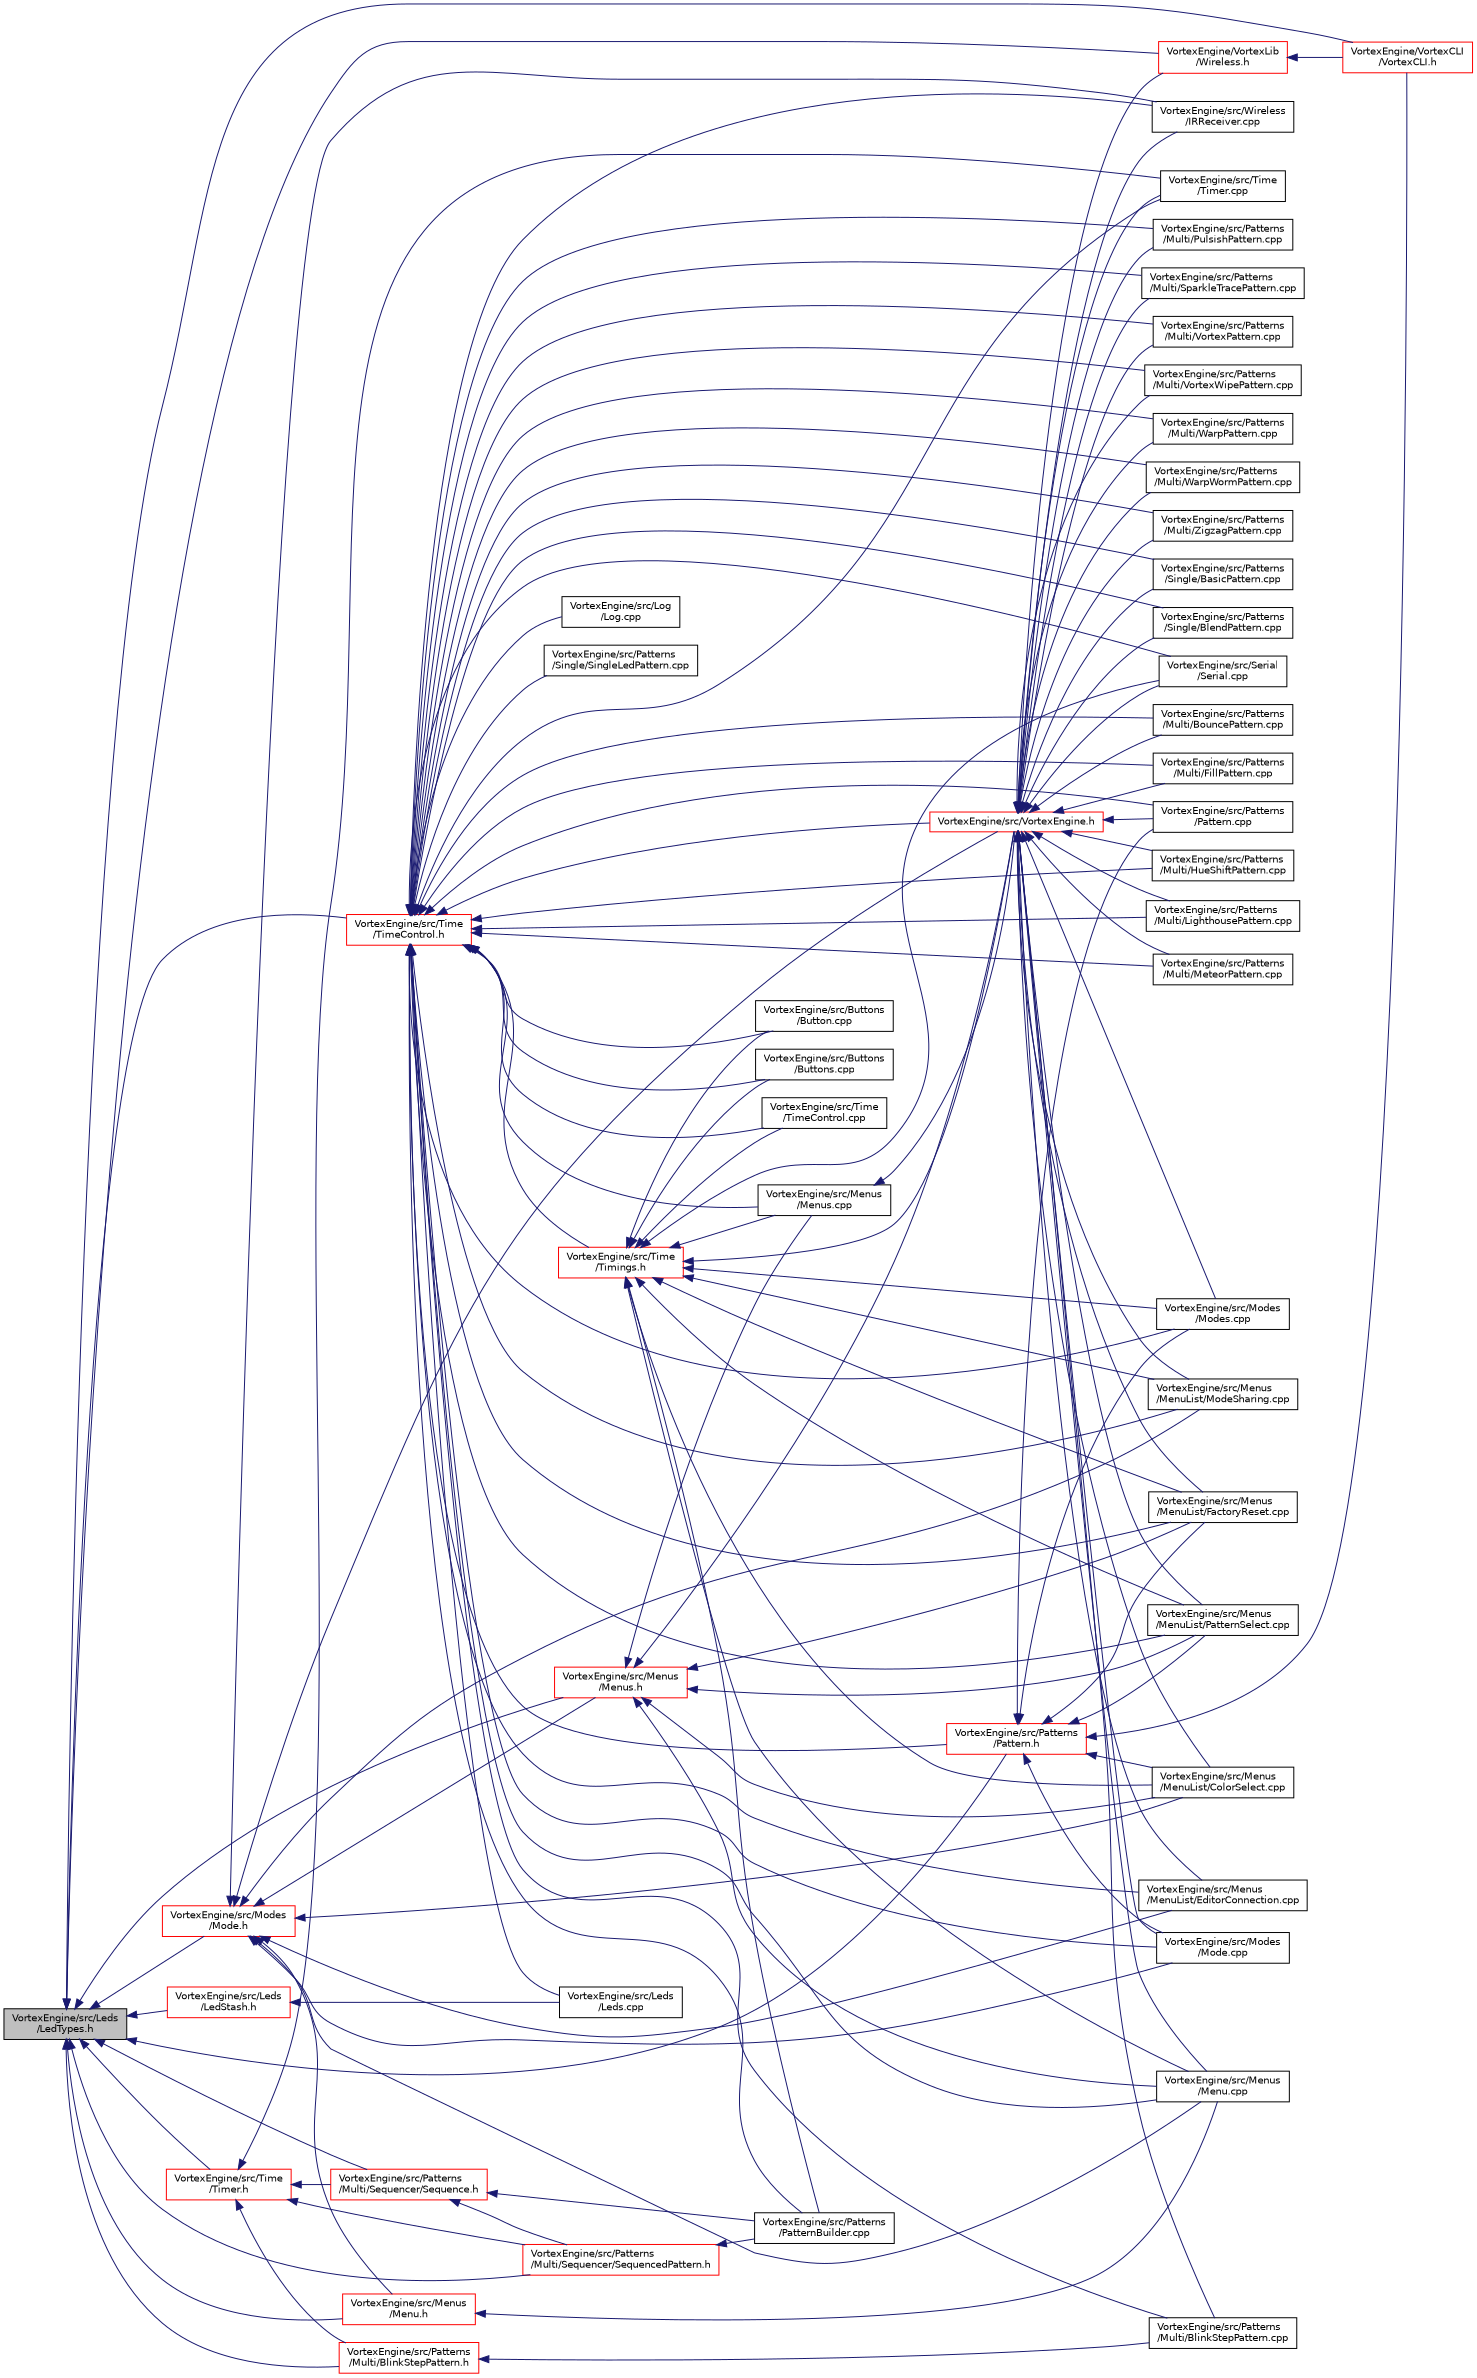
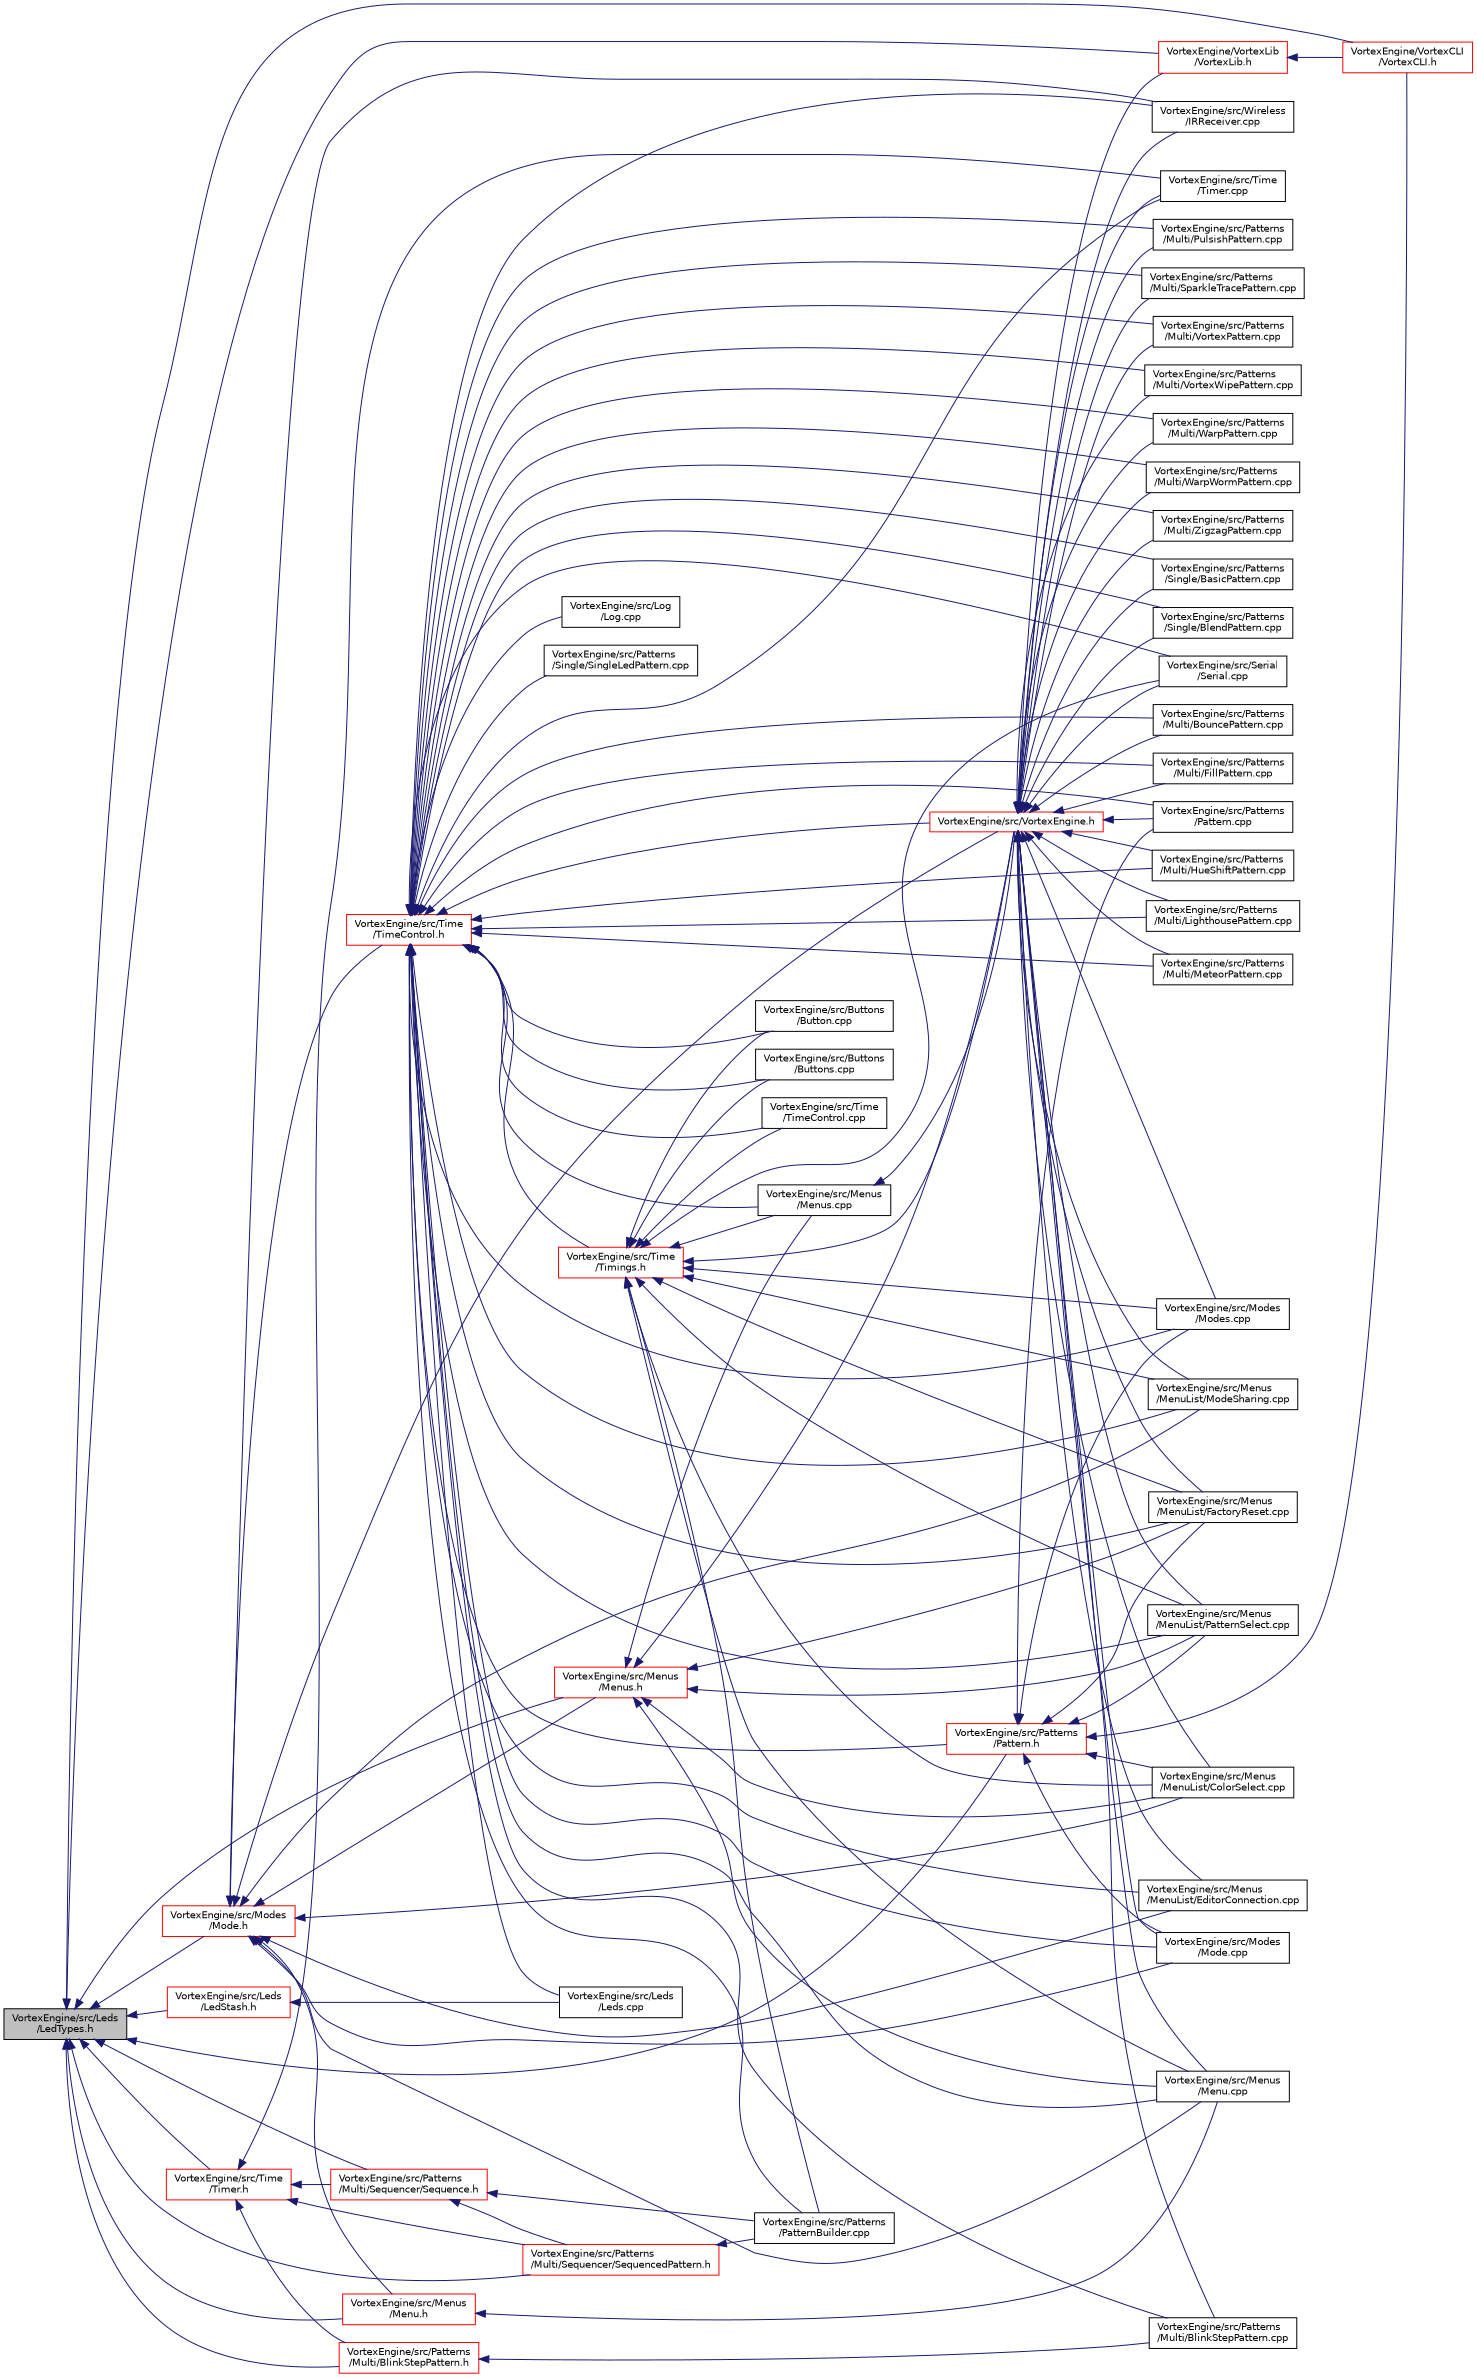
node "VortexEngine/VortexLib /Wireless.h": label "VortexEngine/VortexLib /Wireless.h" -> "VortexEngine/VortexLib /VortexLib.h"
edge "VortexEngine/src/Time /TimeControl.h" -> "VortexEngine/src/Leds /LedTypes.h": now "VortexEngine/src/Time /TimeControl.h" -> "VortexEngine/src/Modes /Mode.h"
